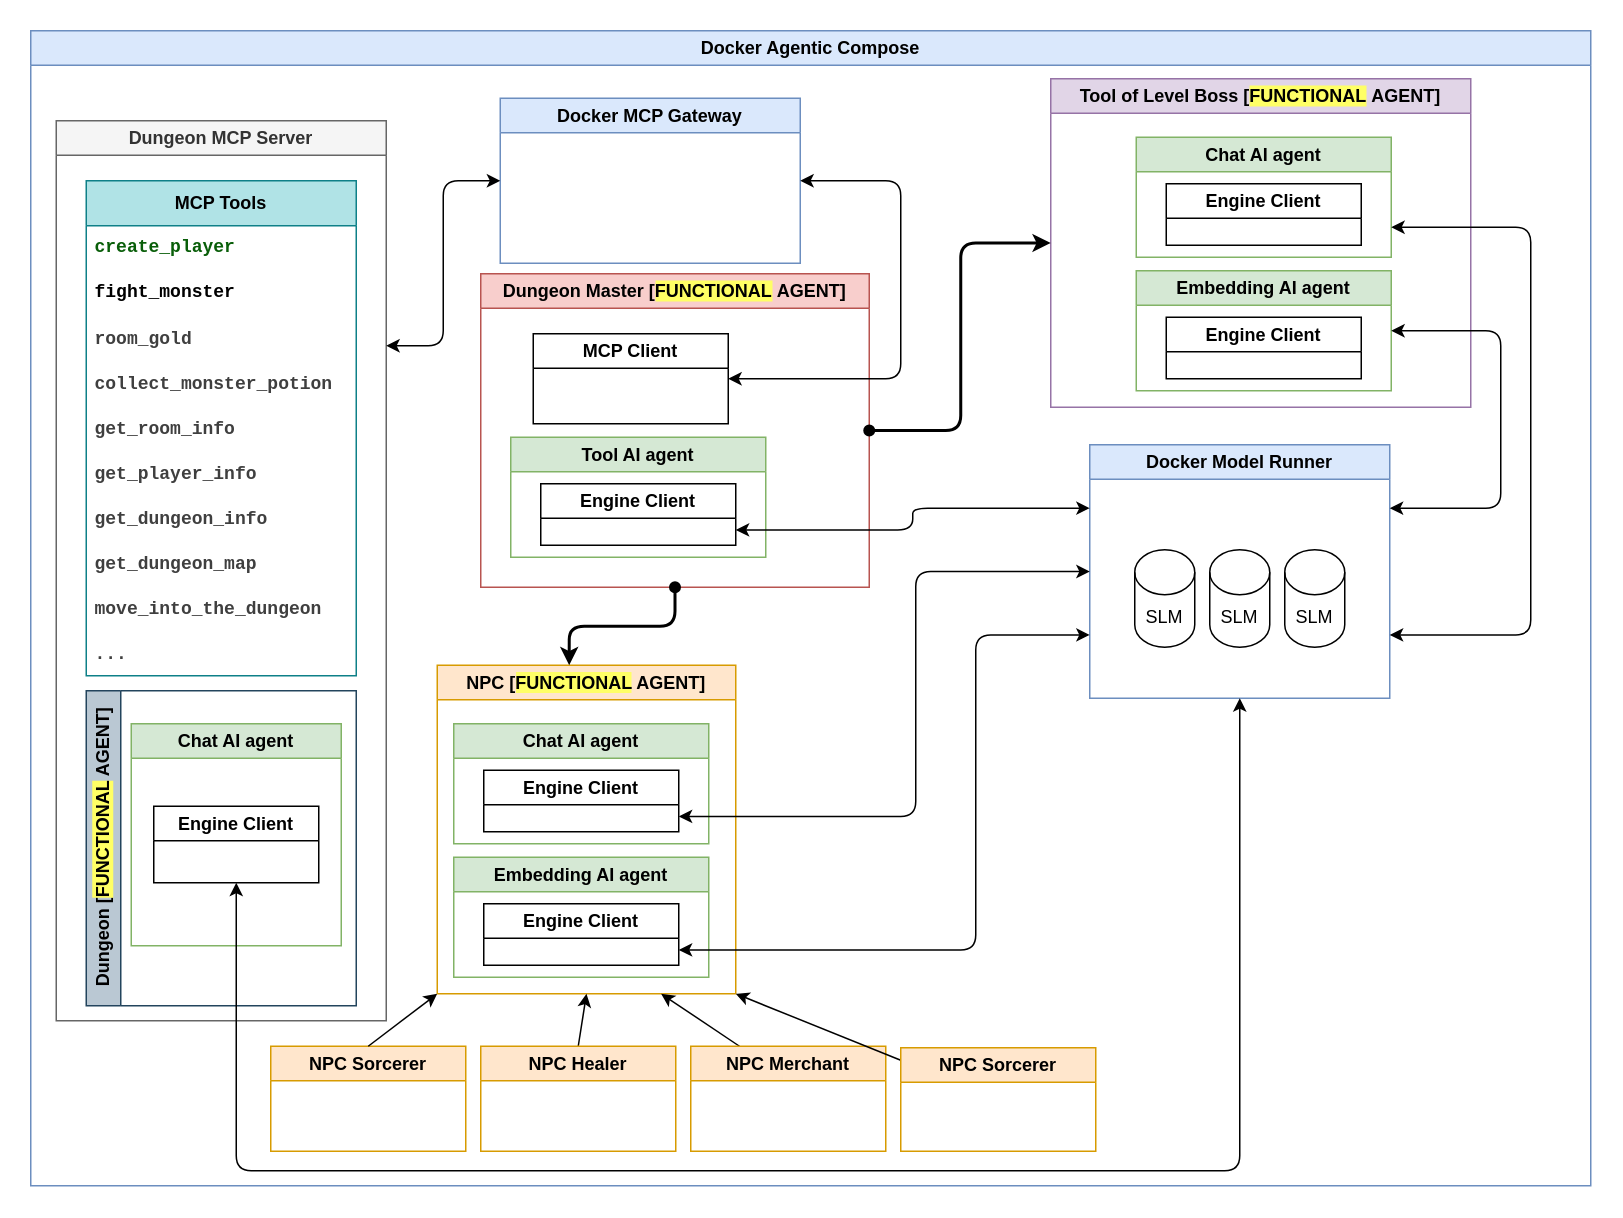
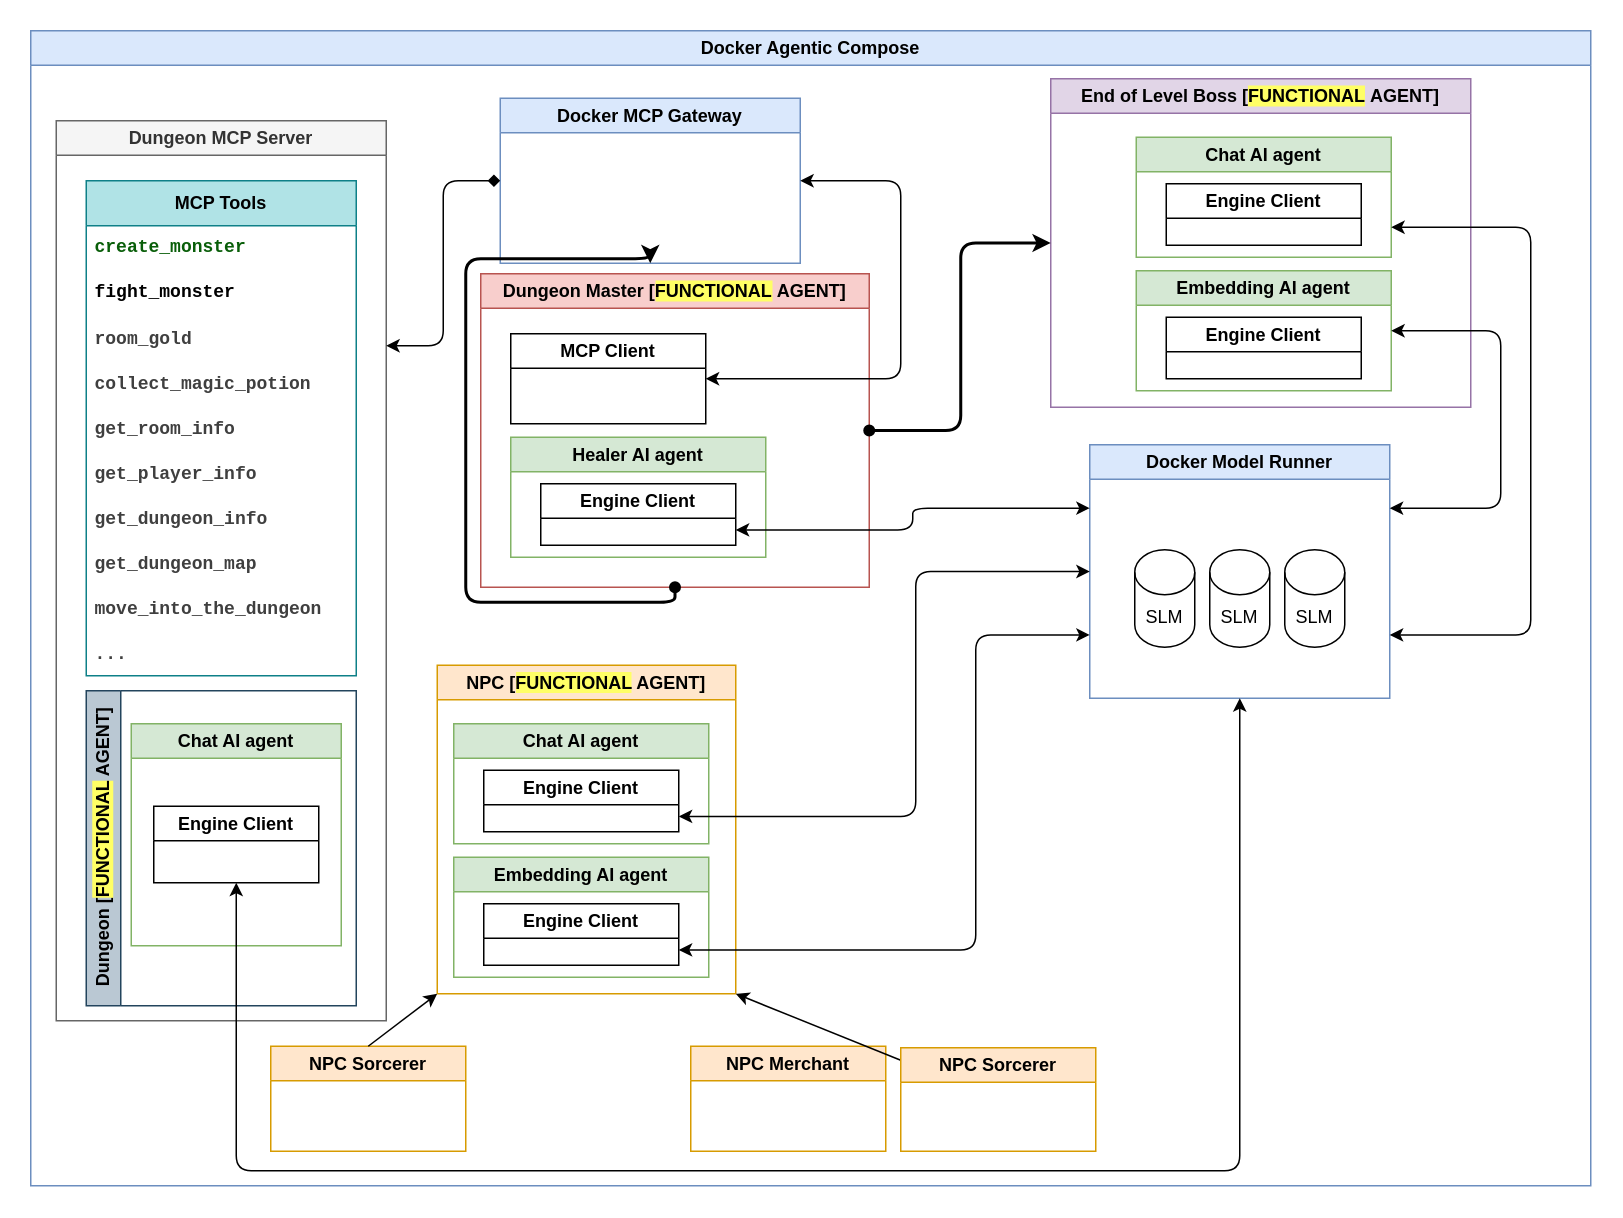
node "Tool of Level Boss [FUNCTIONAL AGENT]": label "Tool of Level Boss [FUNCTIONAL AGENT]" -> "End of Level Boss [FUNCTIONAL AGENT]"
edge "Docker MCP Gateway" -- "Dungeon MCP Server": arrowhead classic -> diamond
node "create_player": label "create_player" -> "create_monster"
node "MCP Client": moved (631, 379) -> (608, 379)
node "collect_monster_potion": label "collect_monster_potion" -> "collect_magic_potion"
node "Tool AI agent": label "Tool AI agent" -> "Healer AI agent"
edge "Dungeon Master [FUNCTIONAL AGENT]" -- "NPC [FUNCTIONAL AGENT]": now "Dungeon Master [FUNCTIONAL AGENT]" -- "Docker MCP Gateway"
edge "NPC Merchant" -> "NPC [FUNCTIONAL AGENT]": removed
edge "NPC Healer" -> "NPC [FUNCTIONAL AGENT]": removed
node "NPC Healer": removed
